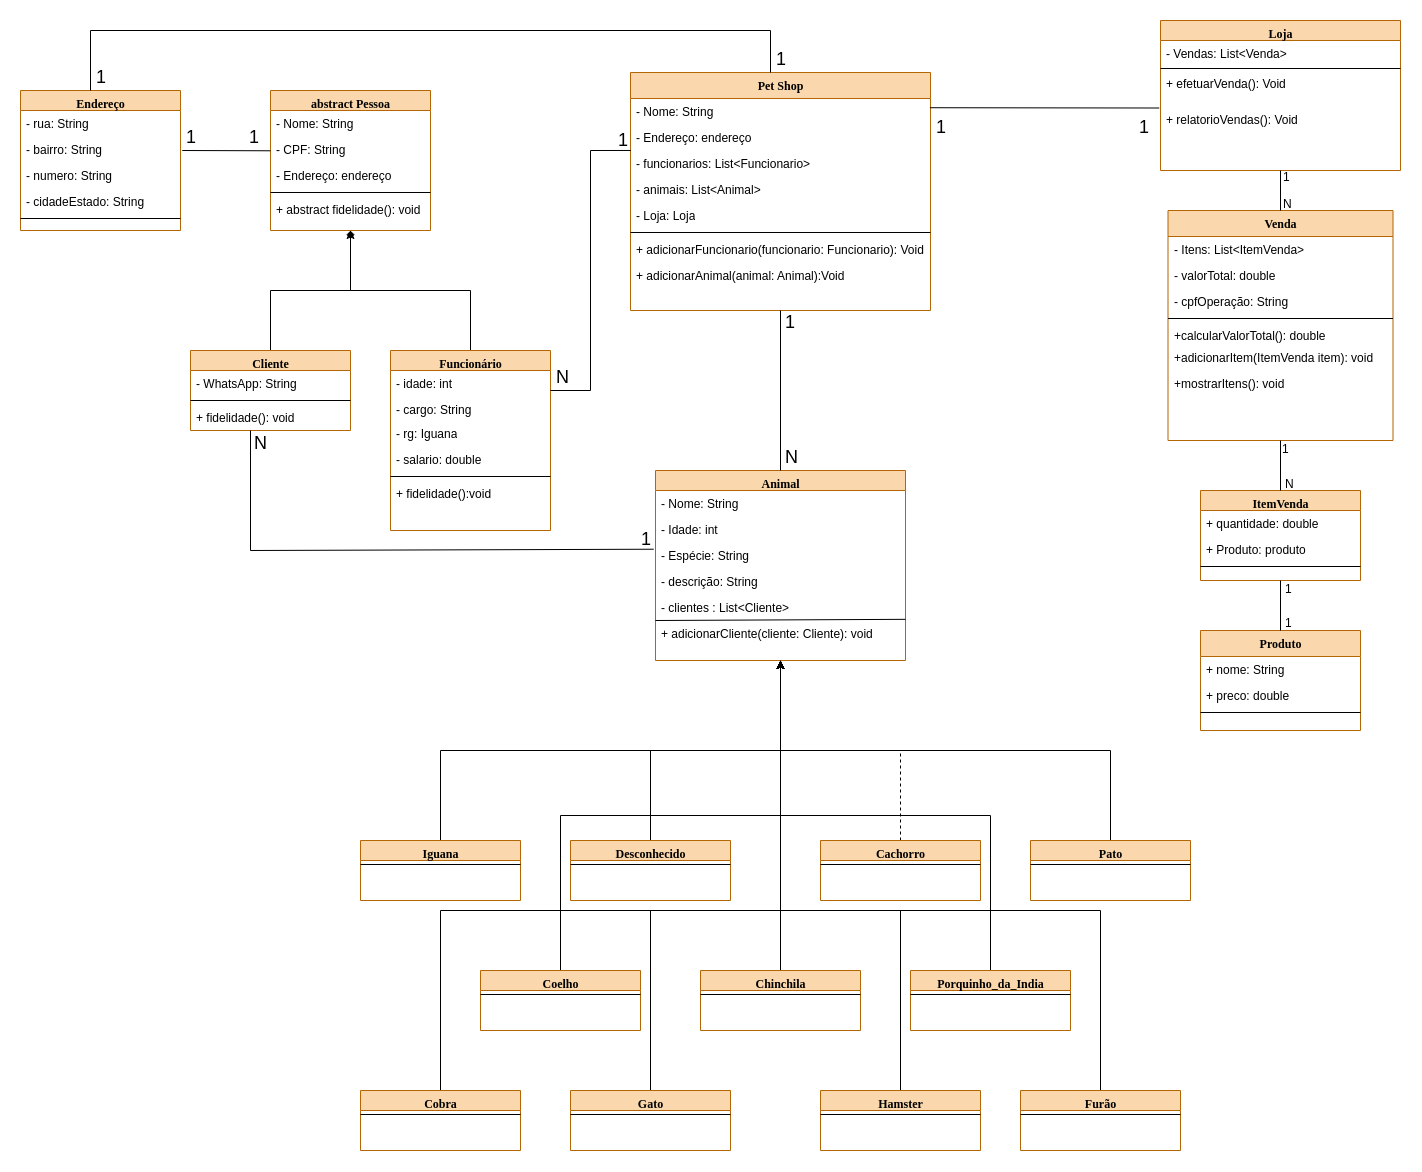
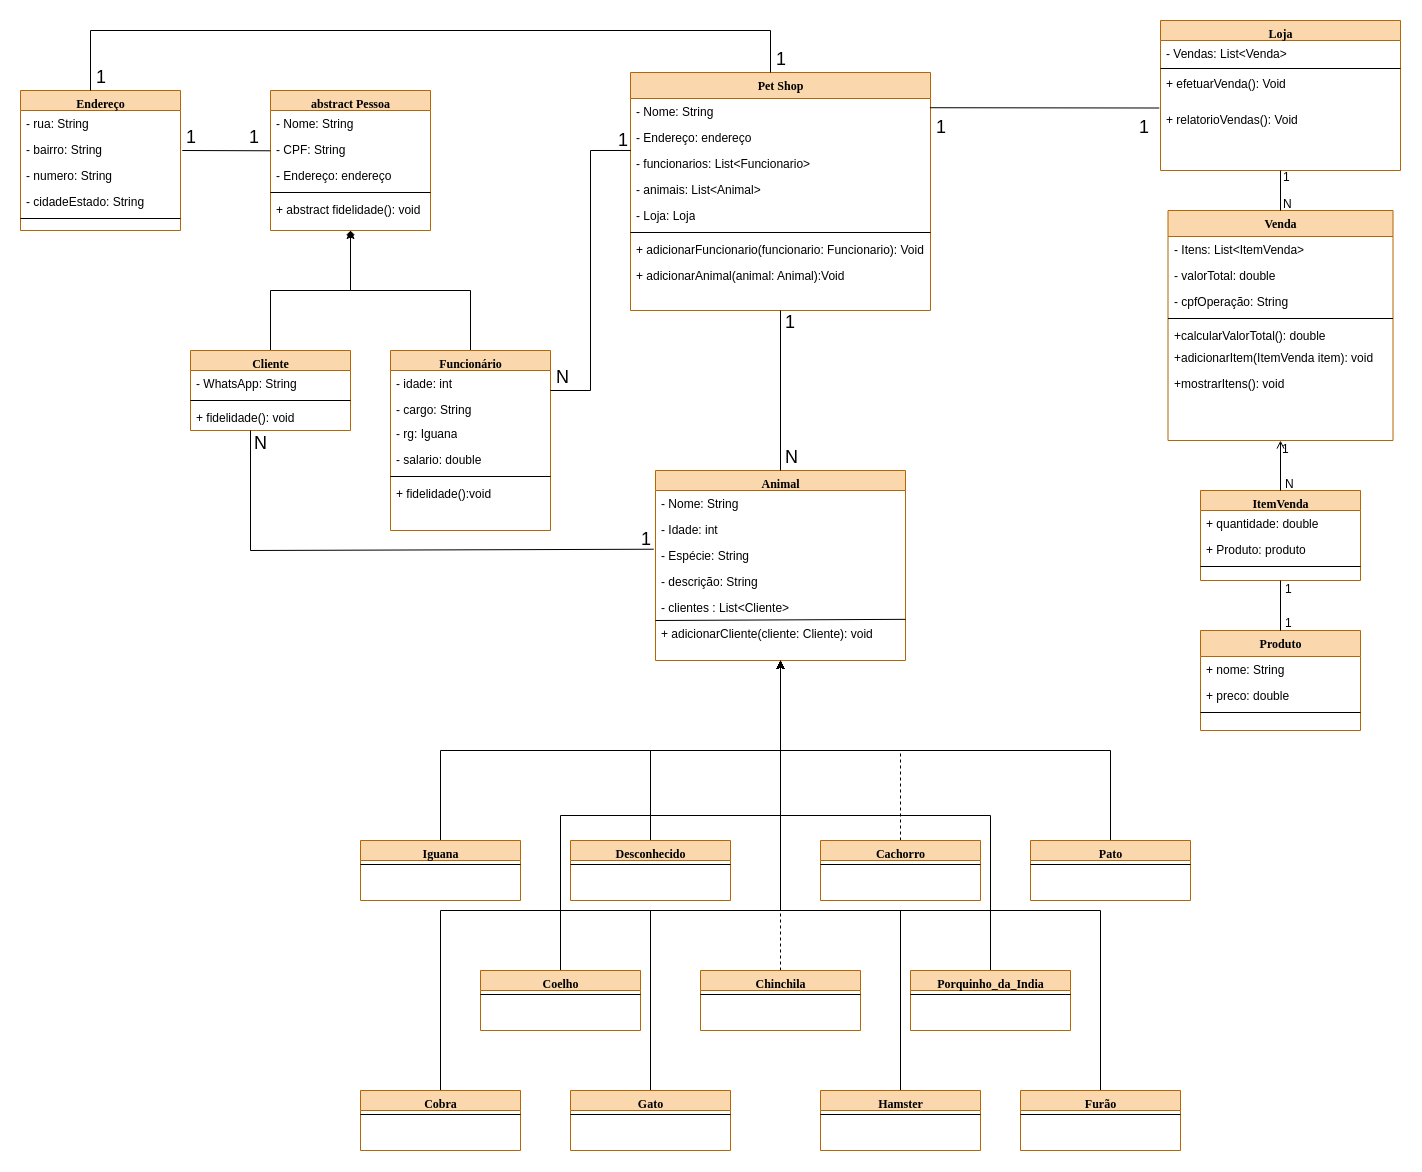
edge "Venda" -- "ItemVenda": arrowhead none -> open
edge "Chinchila" -> "Animal": style solid -> dashed
